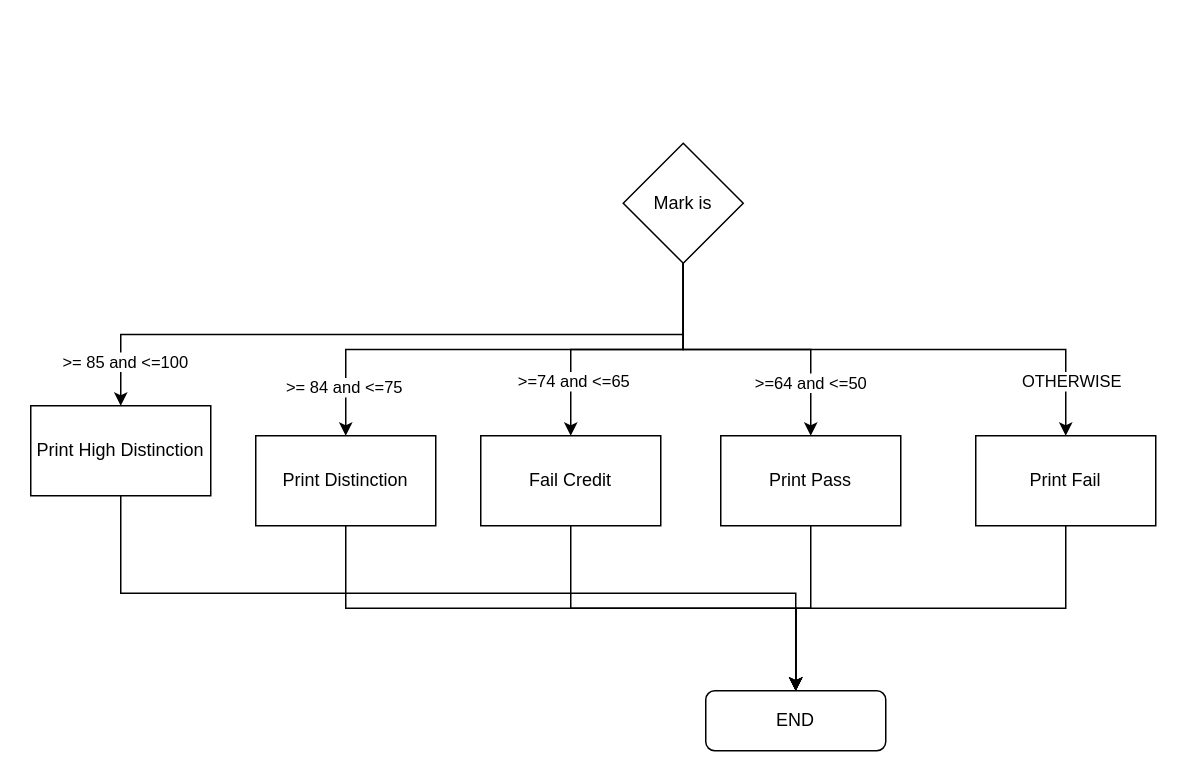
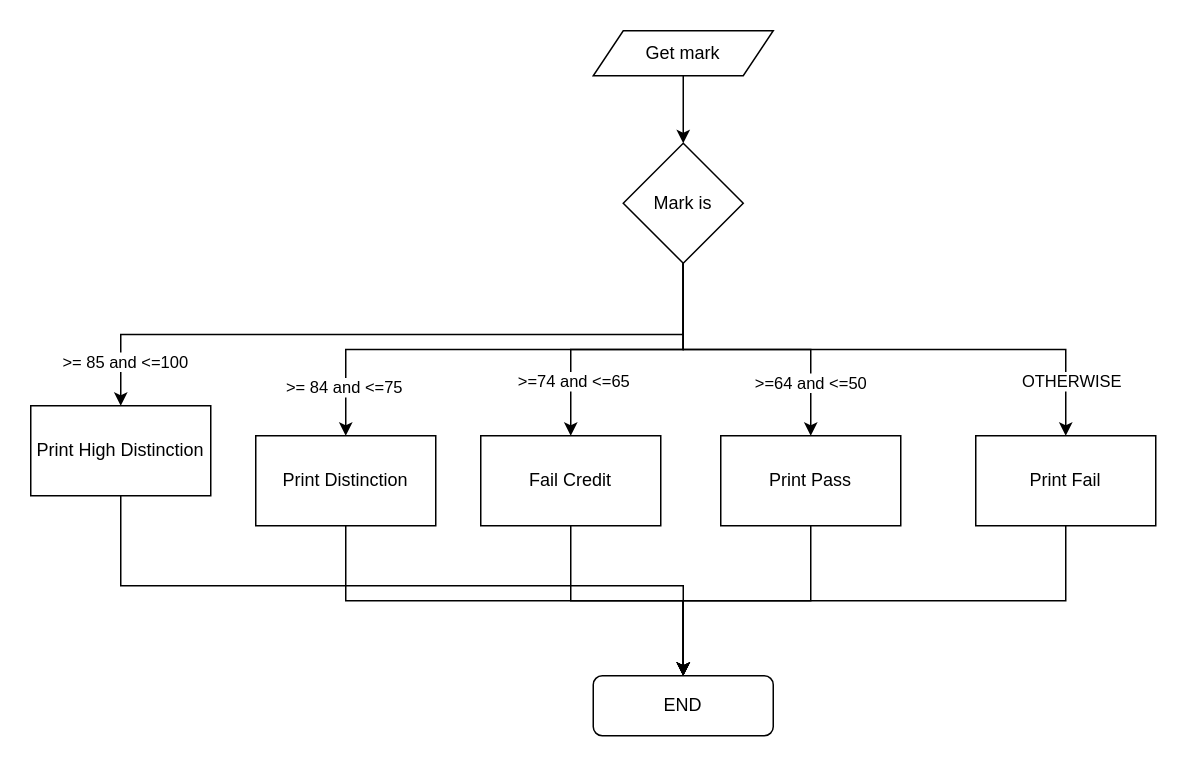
node "Get mark": added
edge "Get mark" -> "Mark is": added
node "END": moved (796, 721) -> (683, 706)
